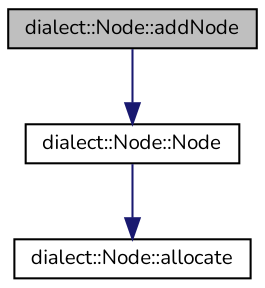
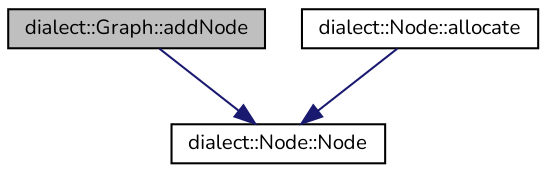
node "dialect::Node::addNode": label "dialect::Node::addNode" -> "dialect::Graph::addNode"
edge "dialect::Node::Node" -> "dialect::Node::allocate": reversed
